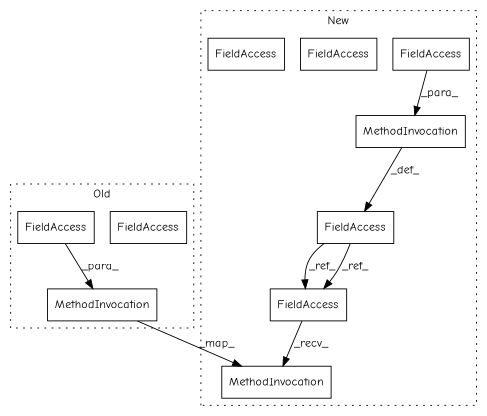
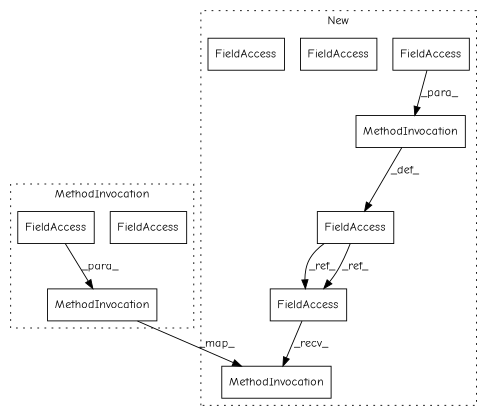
cluster "Old": label "Old" -> "MethodInvocation"
